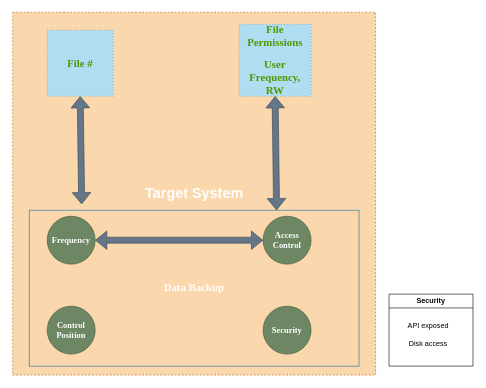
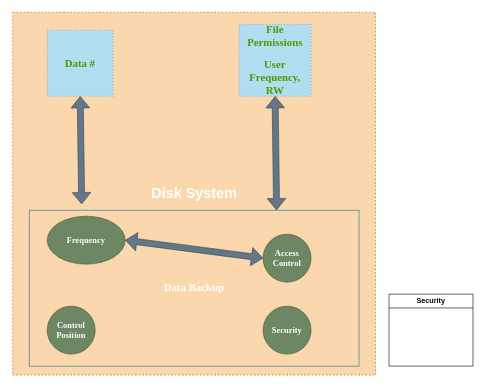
node "File #": label "File #" -> "Data #"
node "Target System": label "Target System" -> "Disk System"
node "Frequency": size 48x48 -> 78x48
node "Access Control": moved (287, 240) -> (287, 258)
node "API exposed": removed
node "Disk access": removed
